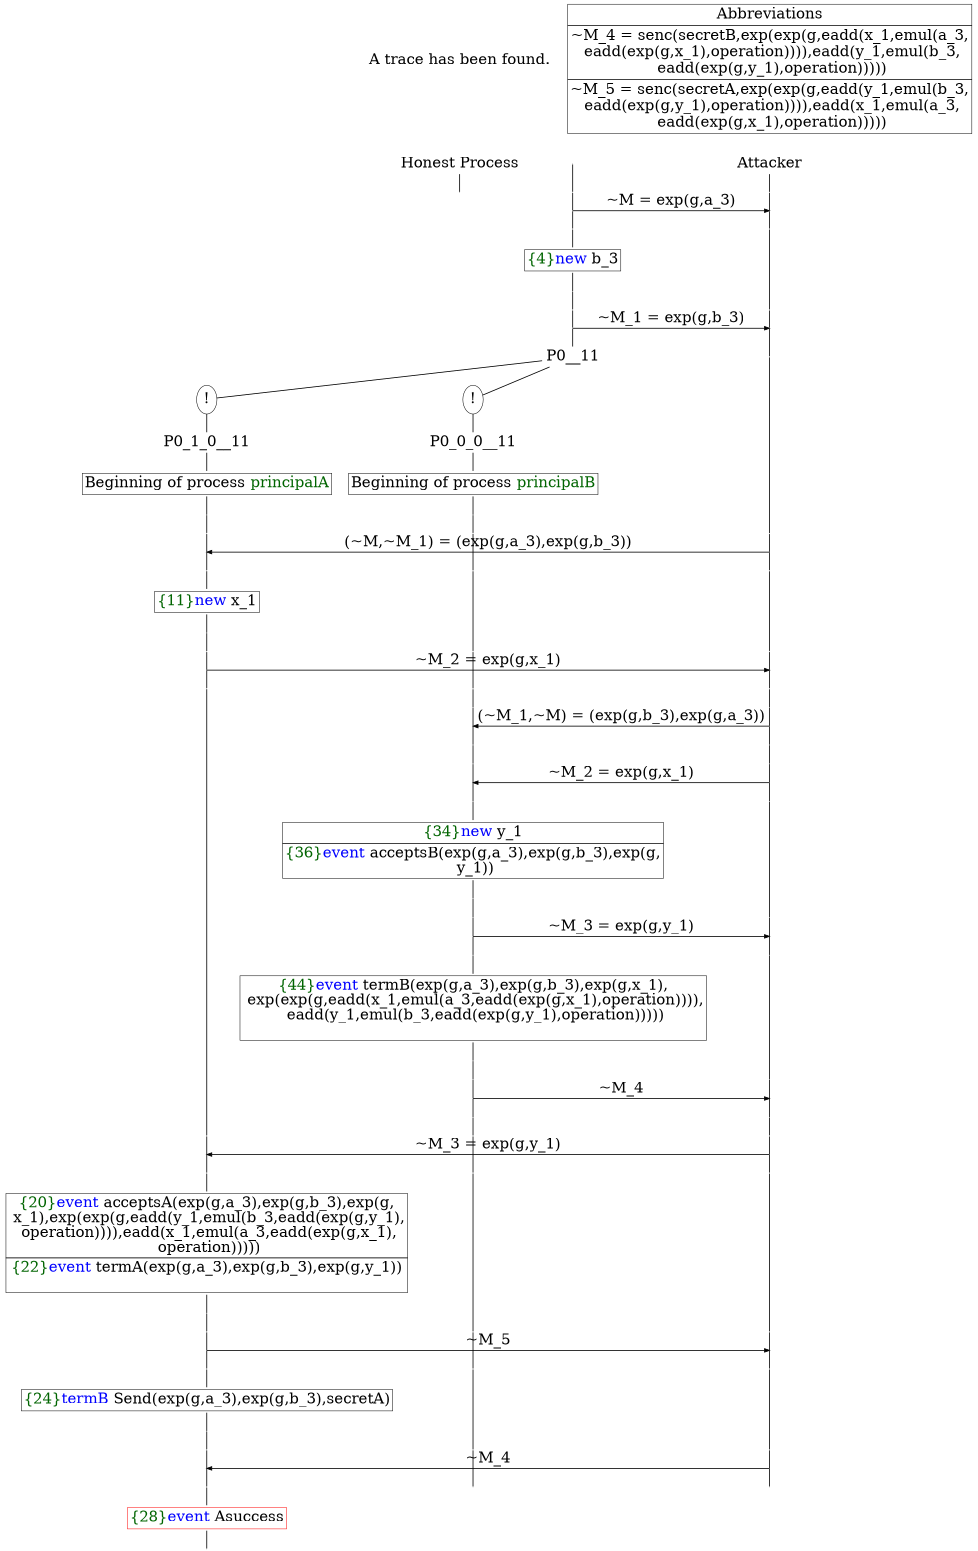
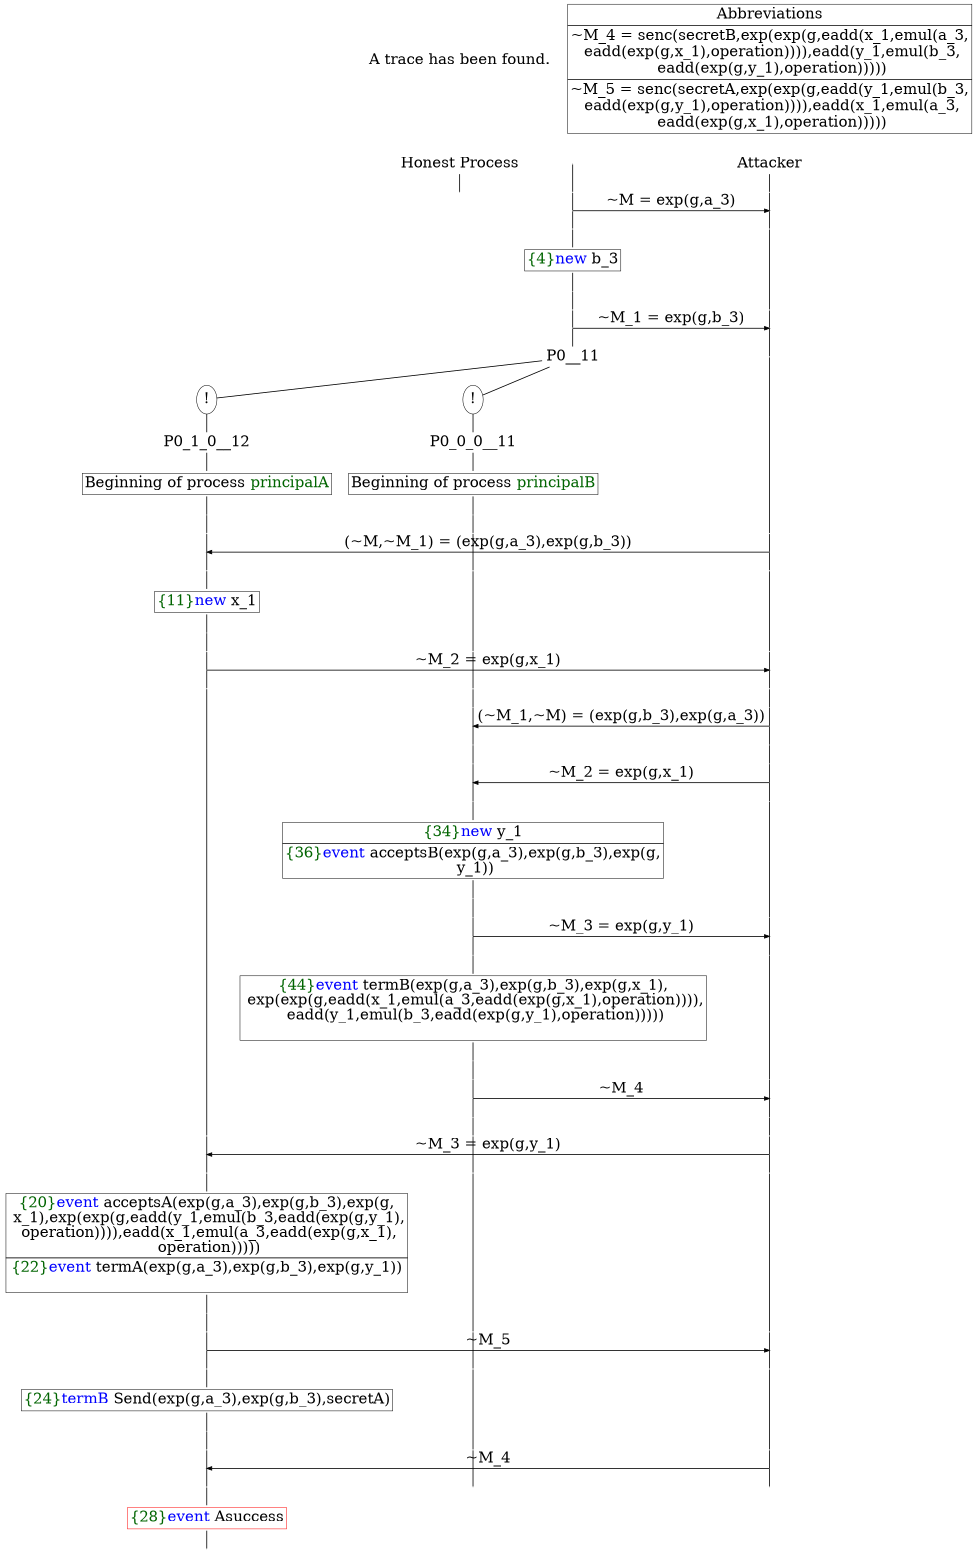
node "P0_1_0__11": label "P0_1_0__11" -> "P0_1_0__12"
